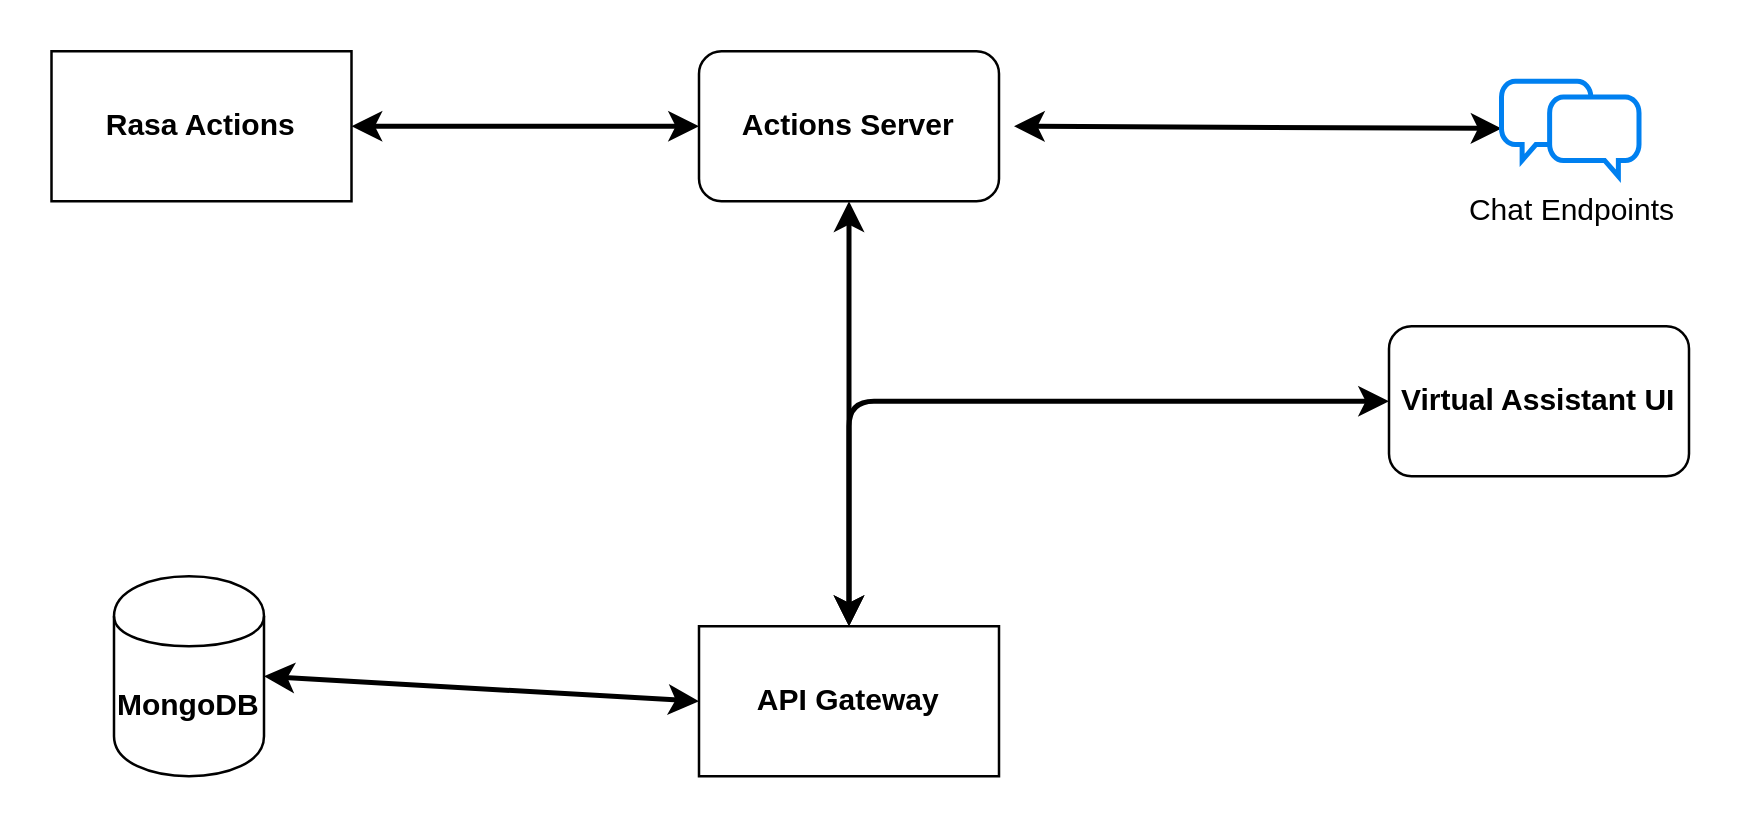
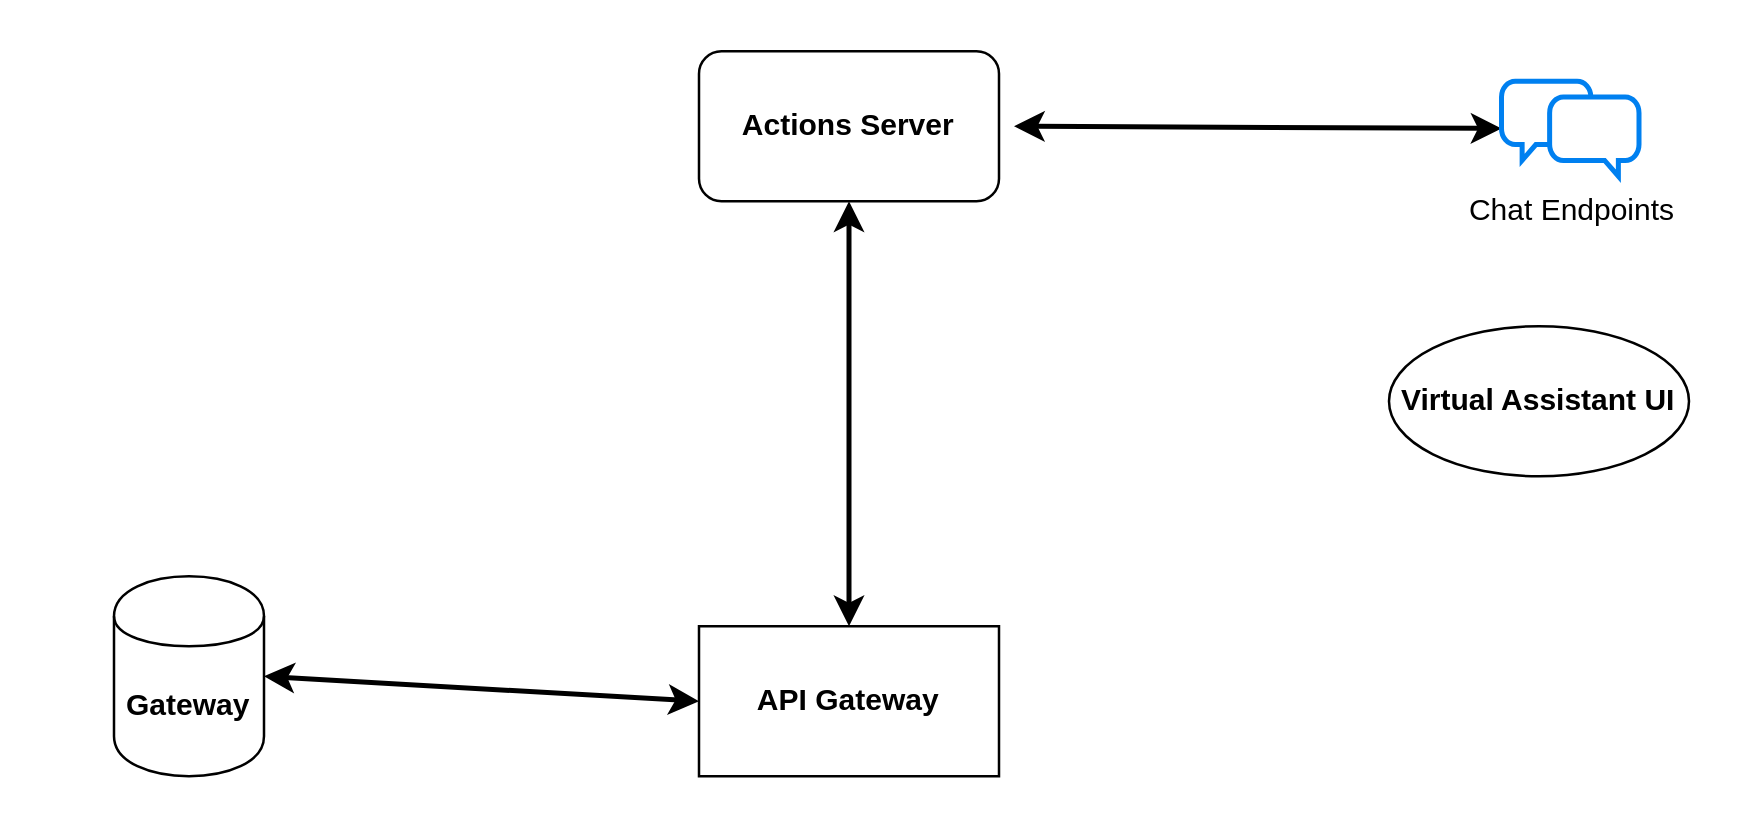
node "Rasa Actions": removed
edge "Rasa Actions" -- "Actions Server": removed
edge "Virtual Assistant UI" -- "API Gateway": removed
node "Virtual Assistant UI": shape rounded rectangle -> ellipse
node "MongoDB": label "MongoDB" -> "Gateway"
